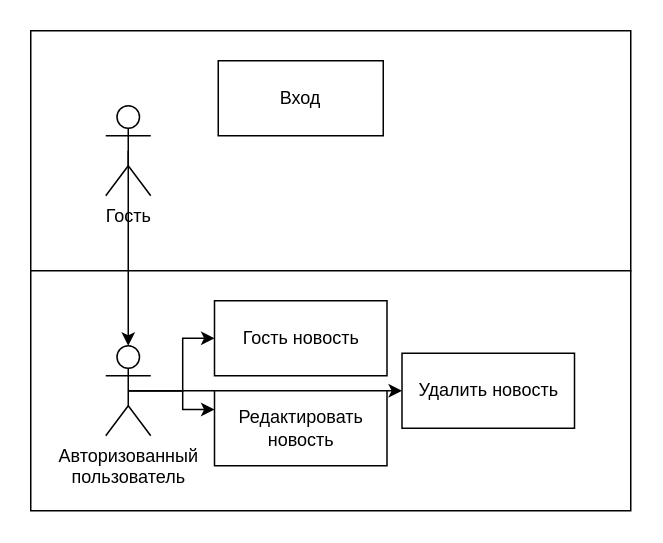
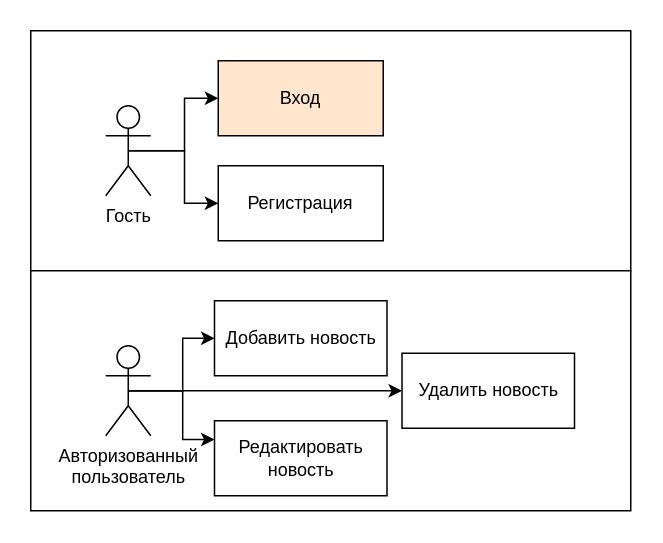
node "Вход": fillcolor #ffffff -> #ffe6cc
edge "Гость" -> "Регистрация": added
node "Регистрация": added
edge "Гость" -> "Авторизованный пользователь": now "Гость" -> "Вход"
node "Гость новость": label "Гость новость" -> "Добавить новость"
node "Редактировать новость": moved (301, 428) -> (301, 458)
